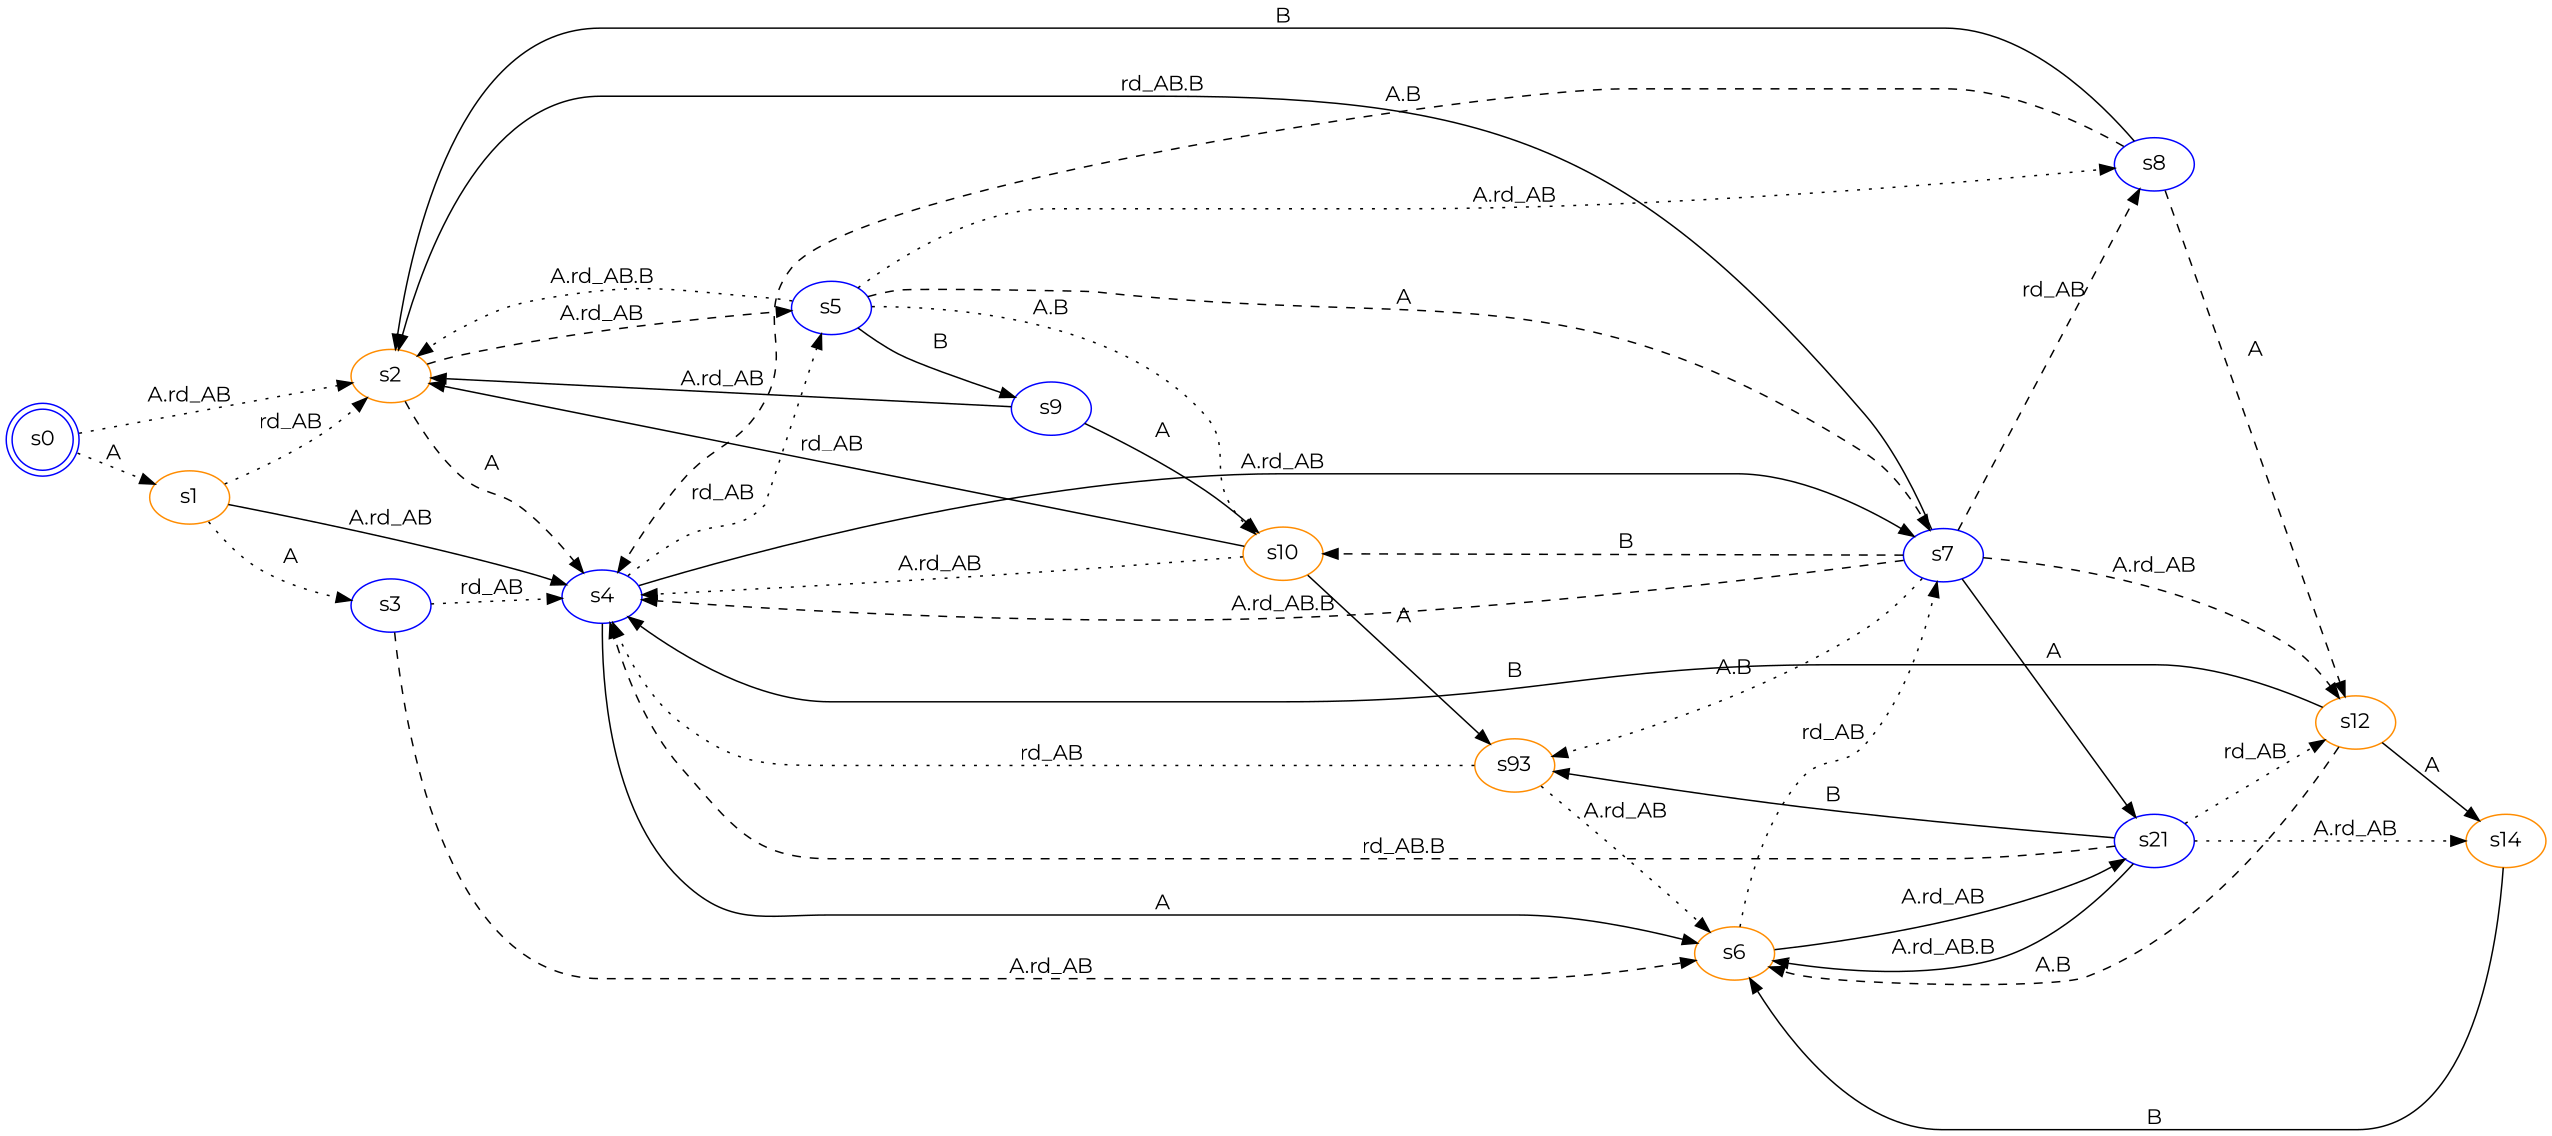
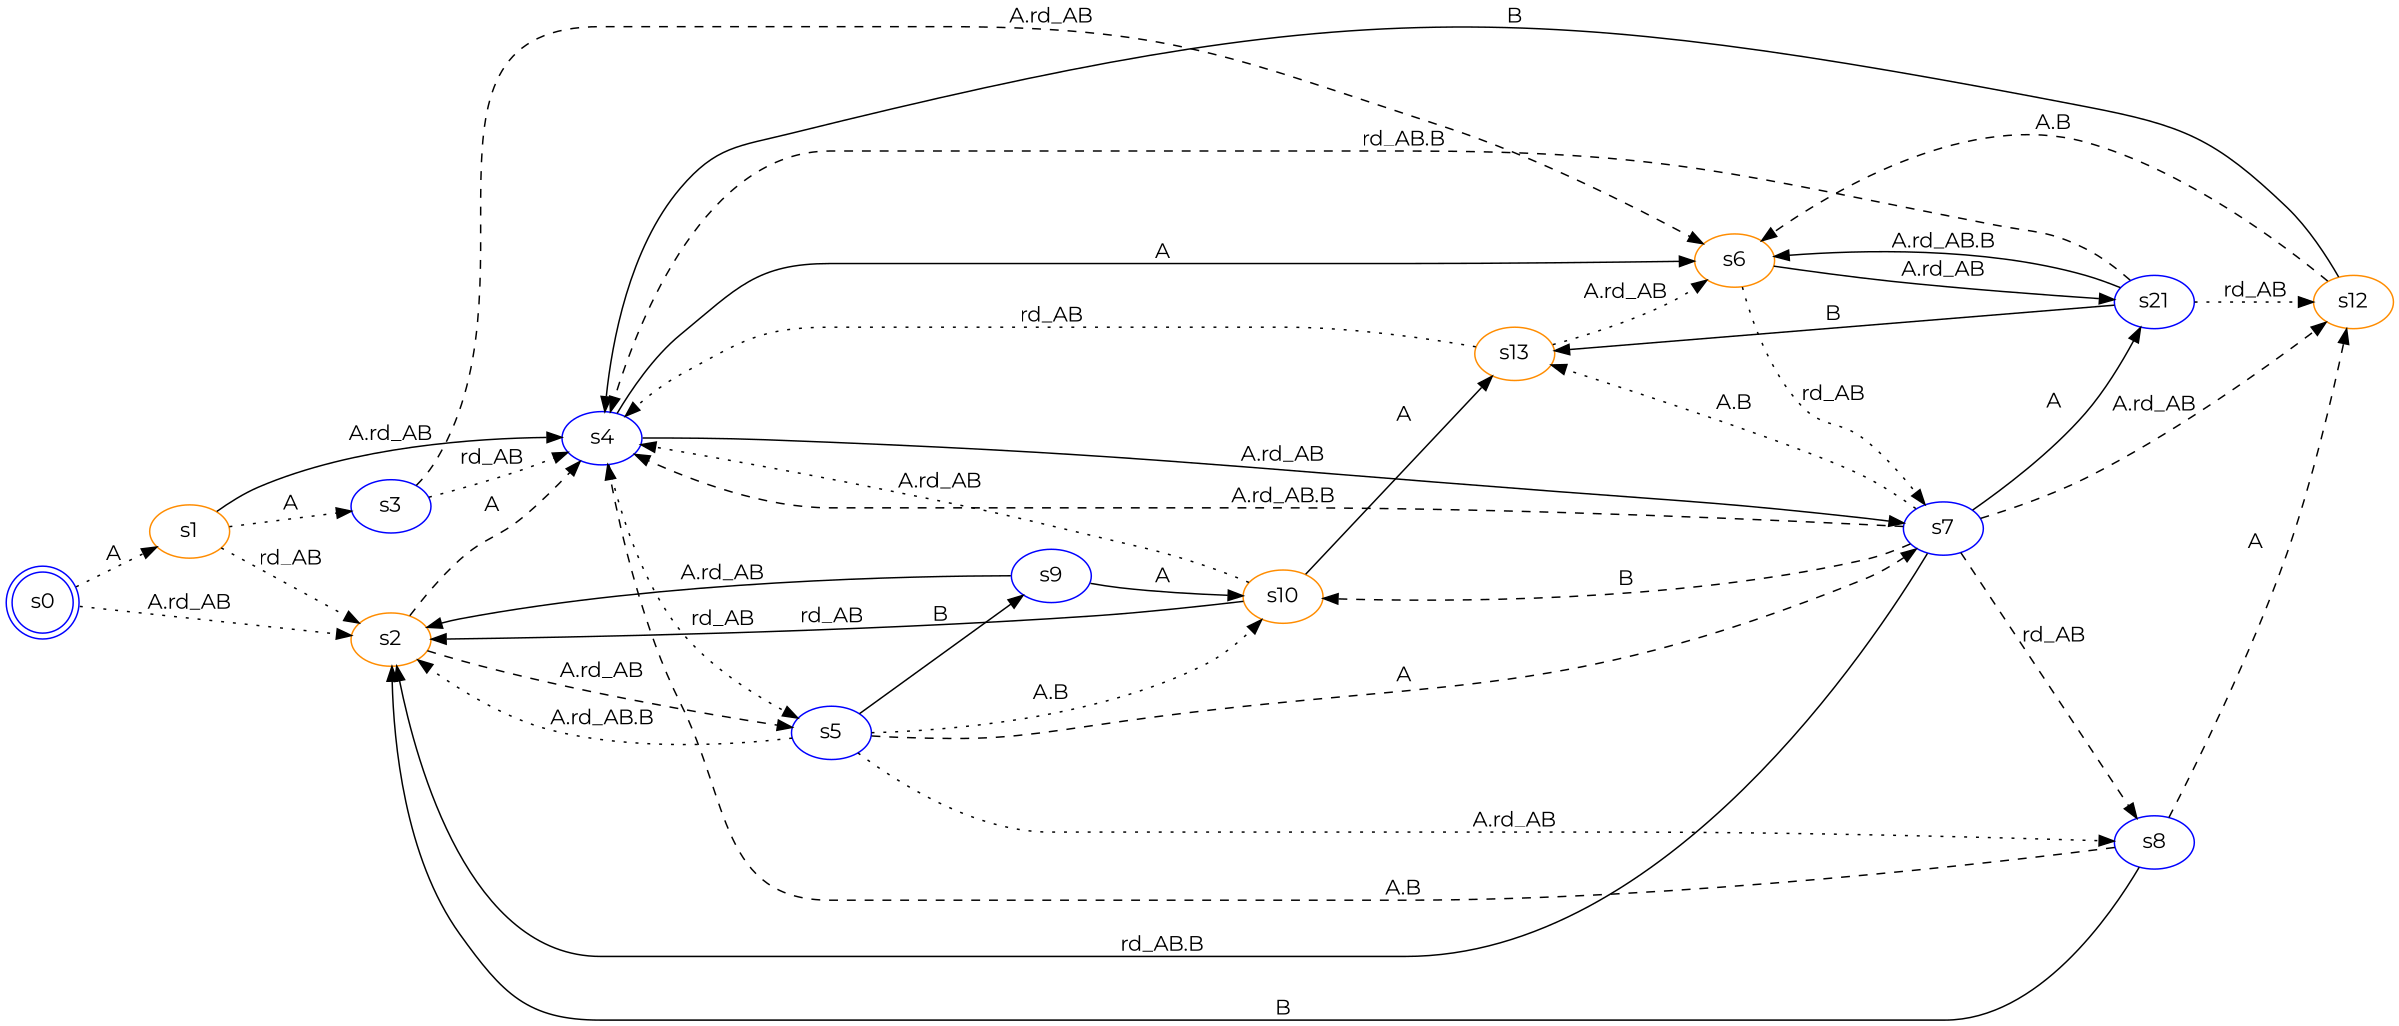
node "s93": label "s93" -> "s13"
node "s14": removed
